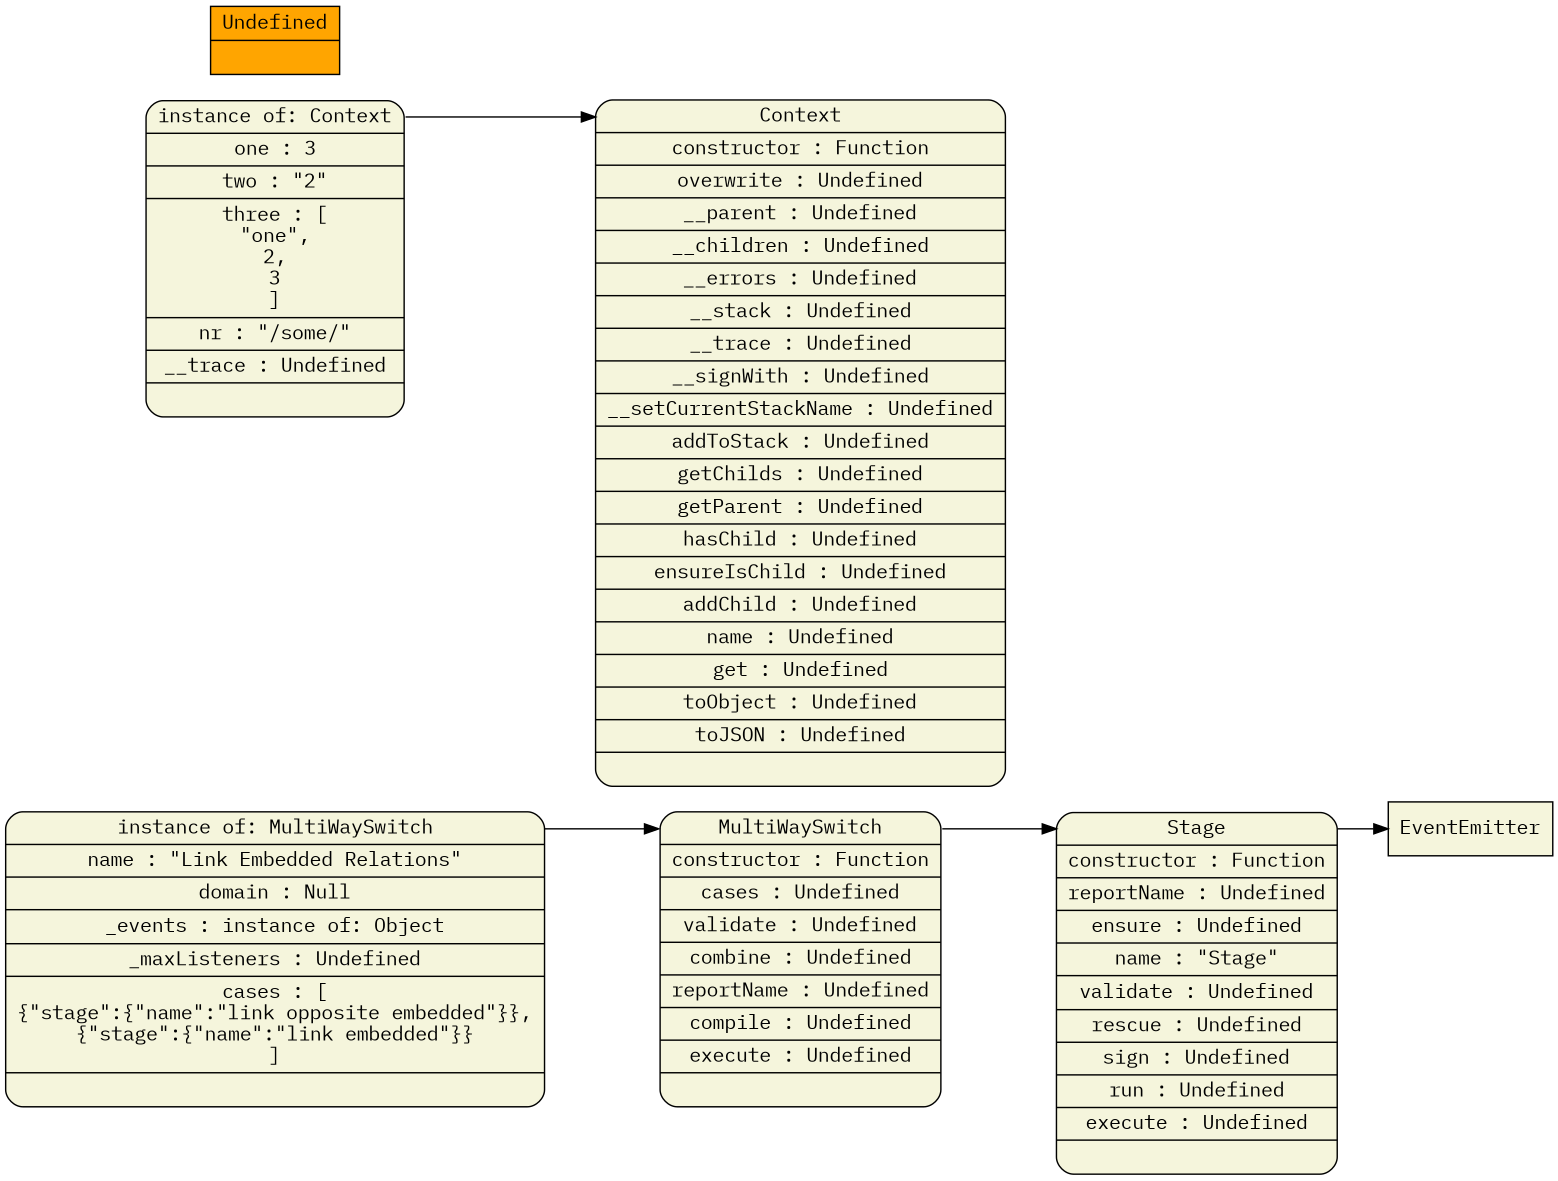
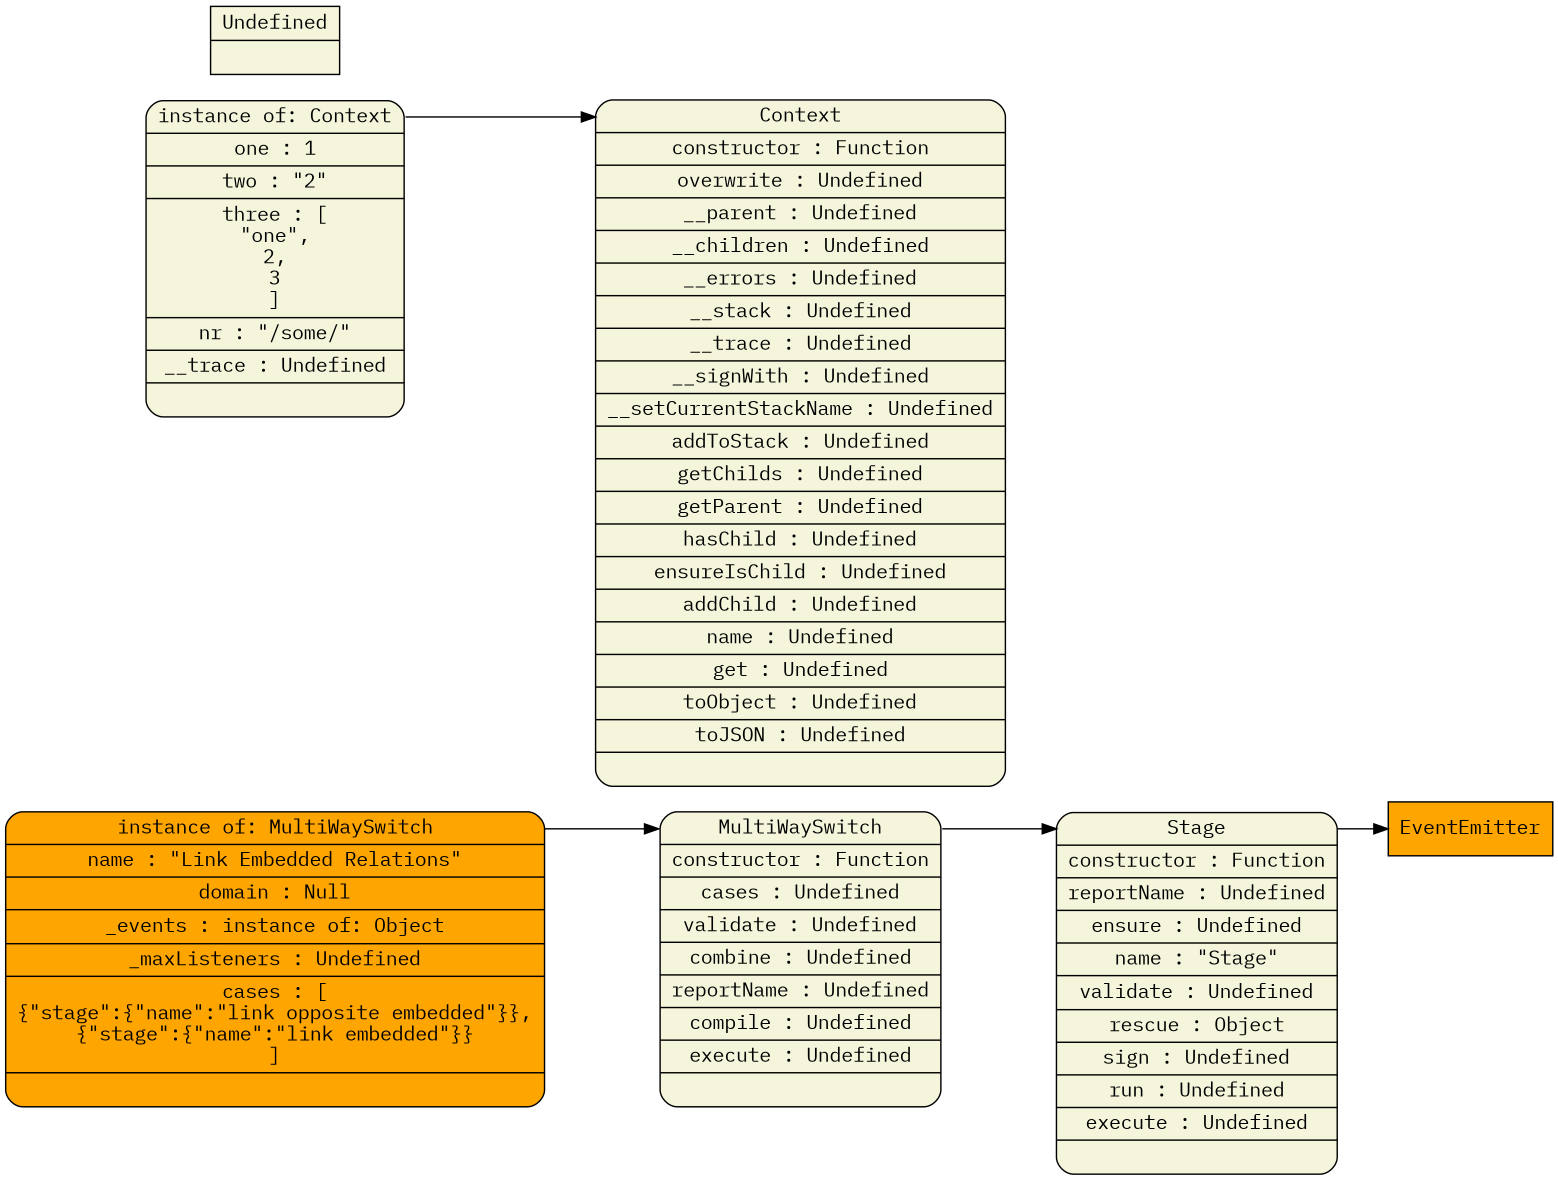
node "Undefined": fillcolor orange -> beige
node "instance of: Context": text "one : 3" -> "one : 1"
node "EventEmitter": fillcolor beige -> orange
node "instance of: MultiWaySwitch": fillcolor beige -> orange
node "Stage": text "rescue : Undefined" -> "rescue : Object"
